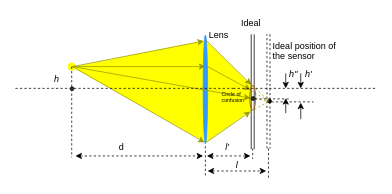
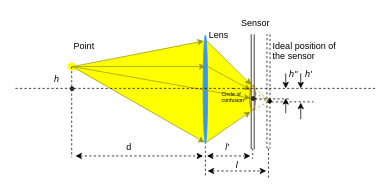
node "Ideal": label "Ideal" -> "Sensor"
node "Point": added
node "d": moved (125, 147) -> (132, 147)
